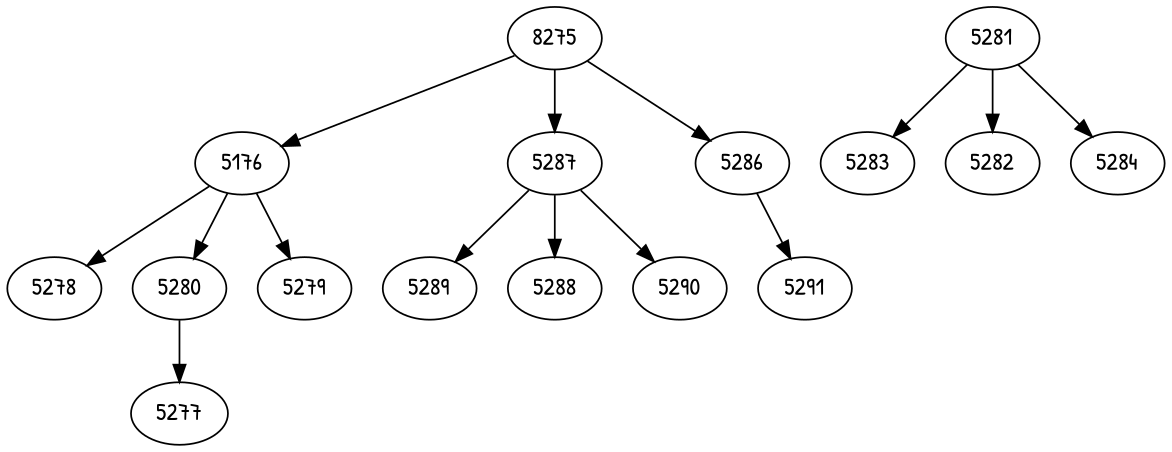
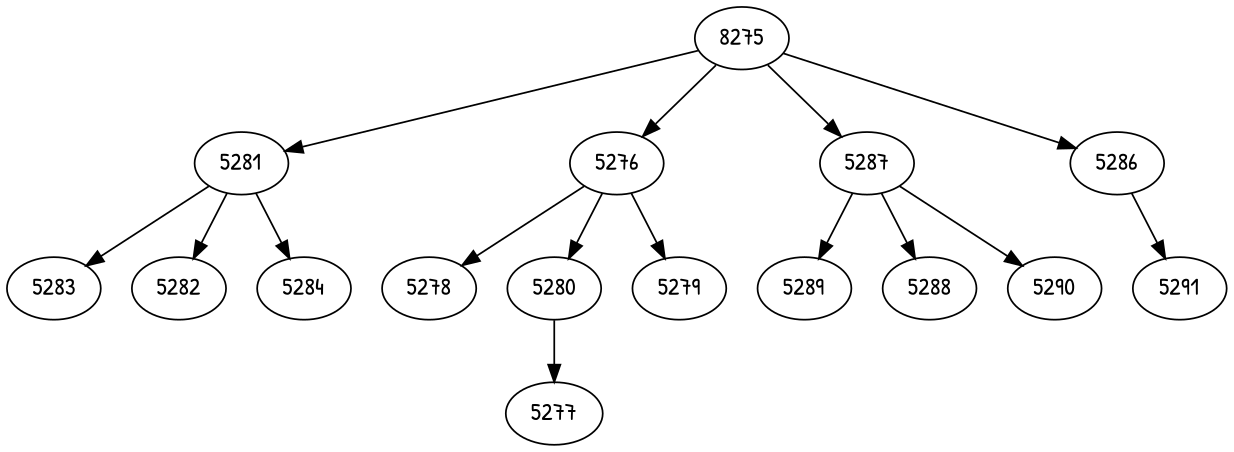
edge "8275" -> "5281": added
node "5176": label "5176" -> "5276"
